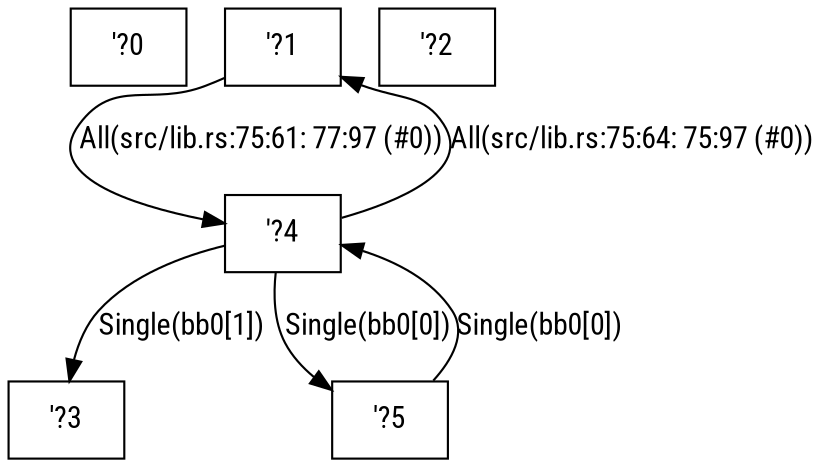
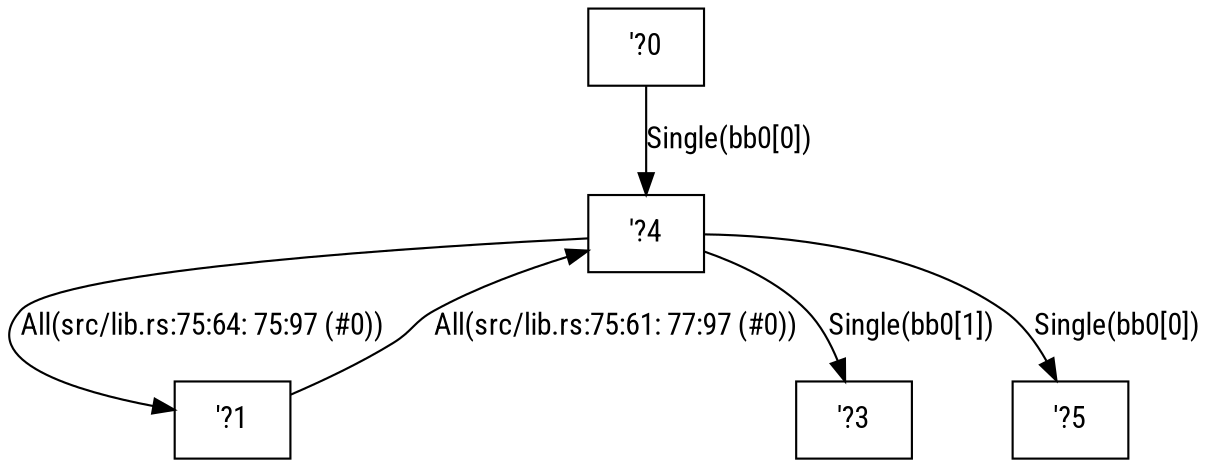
node "'?2": removed
edge "'?5" -> "'?4": now "'?0" -> "'?4"
